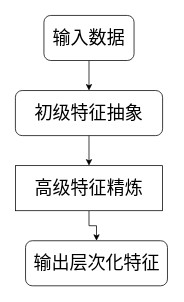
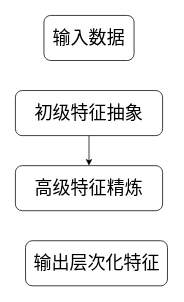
edge "输入数据" -> "初级特征抽象": removed
node "高级特征精炼": shape rectangle -> rounded rectangle
edge "高级特征精炼" -> "输出层次化特征": removed
